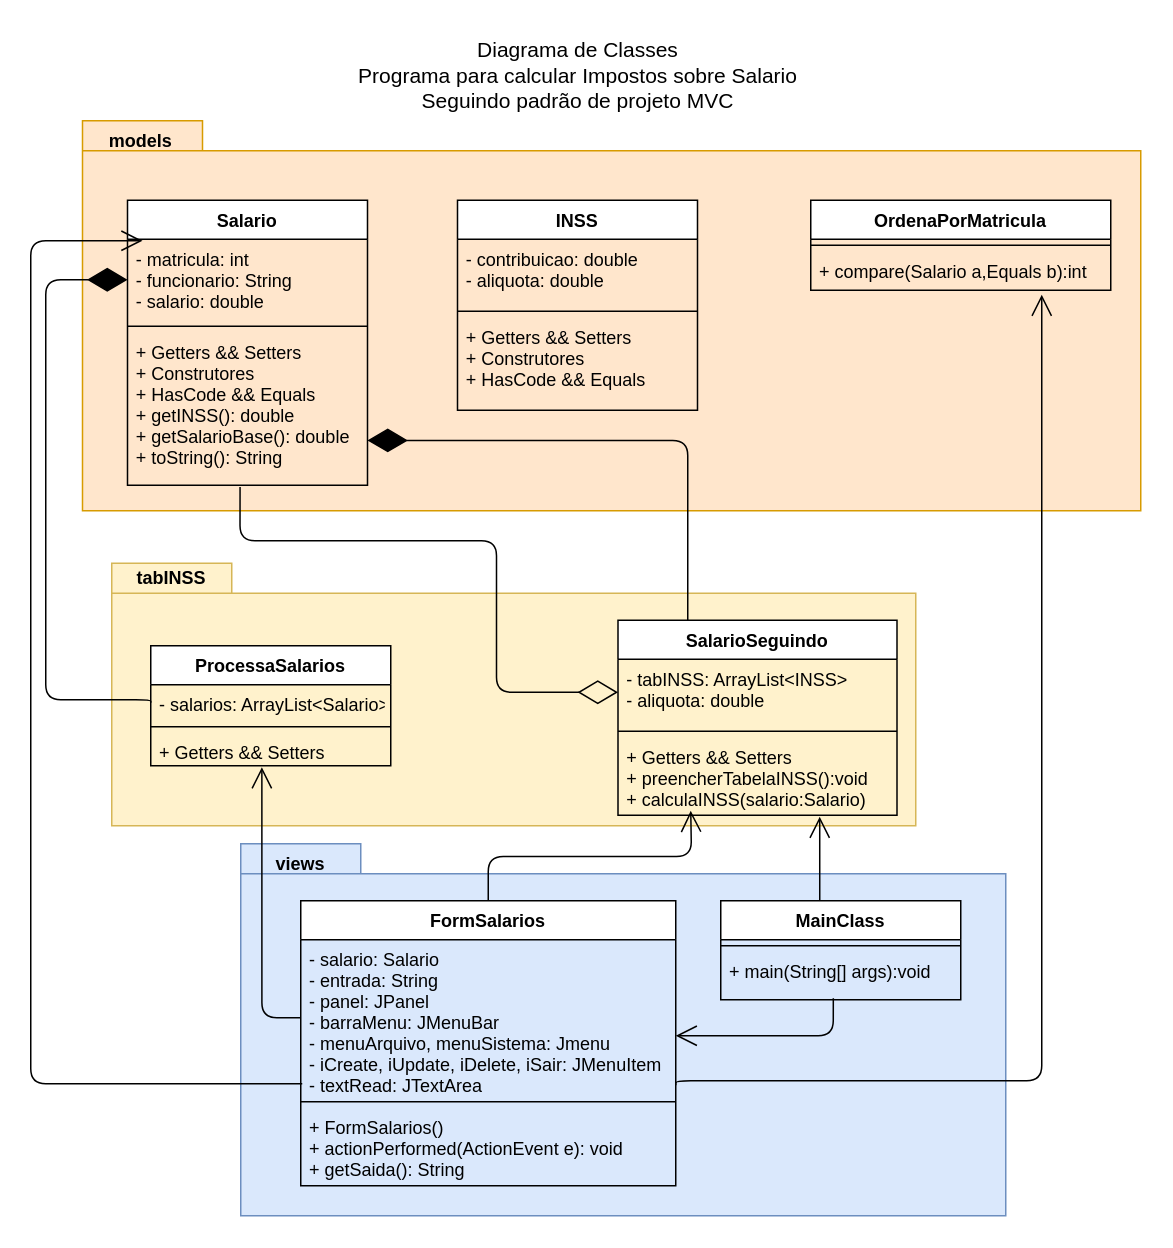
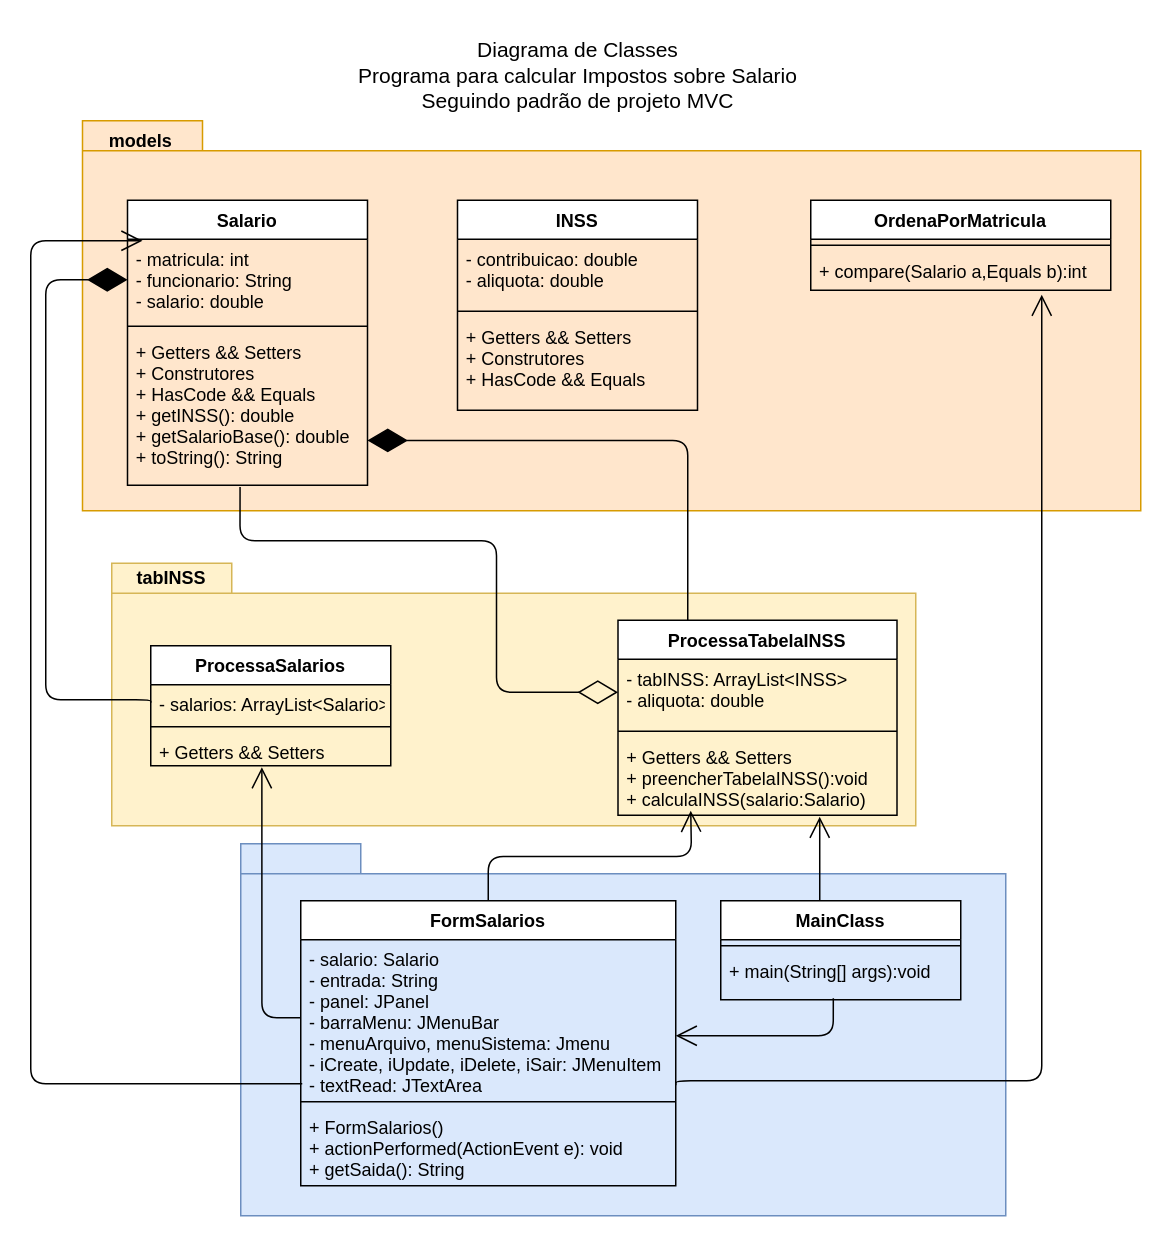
node "SalarioSeguindo": label "SalarioSeguindo" -> "ProcessaTabelaINSS"
node "views": removed
